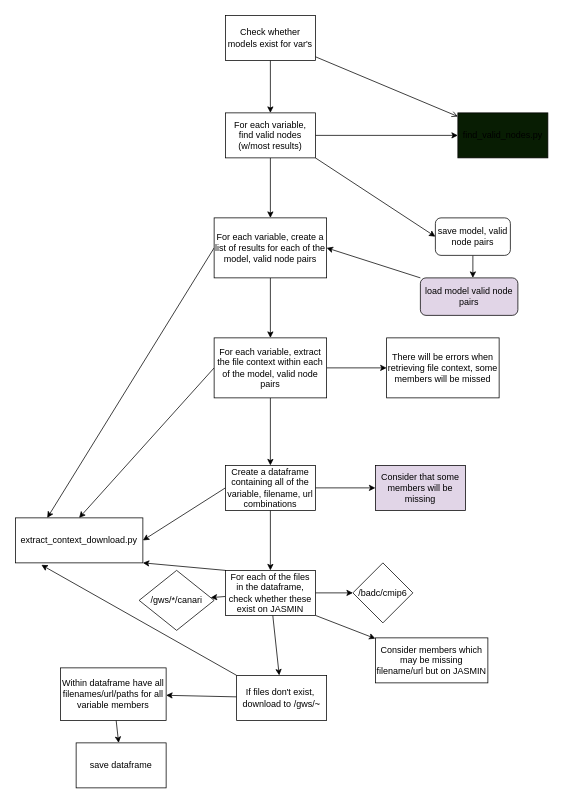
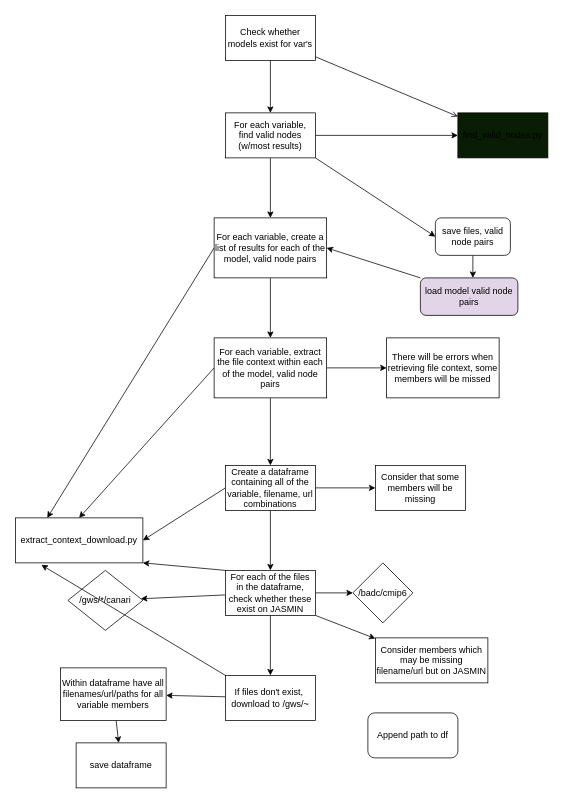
node "save model, valid node pairs": label "save model, valid node pairs" -> "save files, valid node pairs"
node "Consider that some members will be missing": fillcolor #e1d5e7 -> #ffffff
node "/gws/*/canari": moved (177, 600) -> (105, 600)
node "If files don't exist, download to /gws/~": moved (282, 698) -> (270, 698)
node "Append path to df": added
